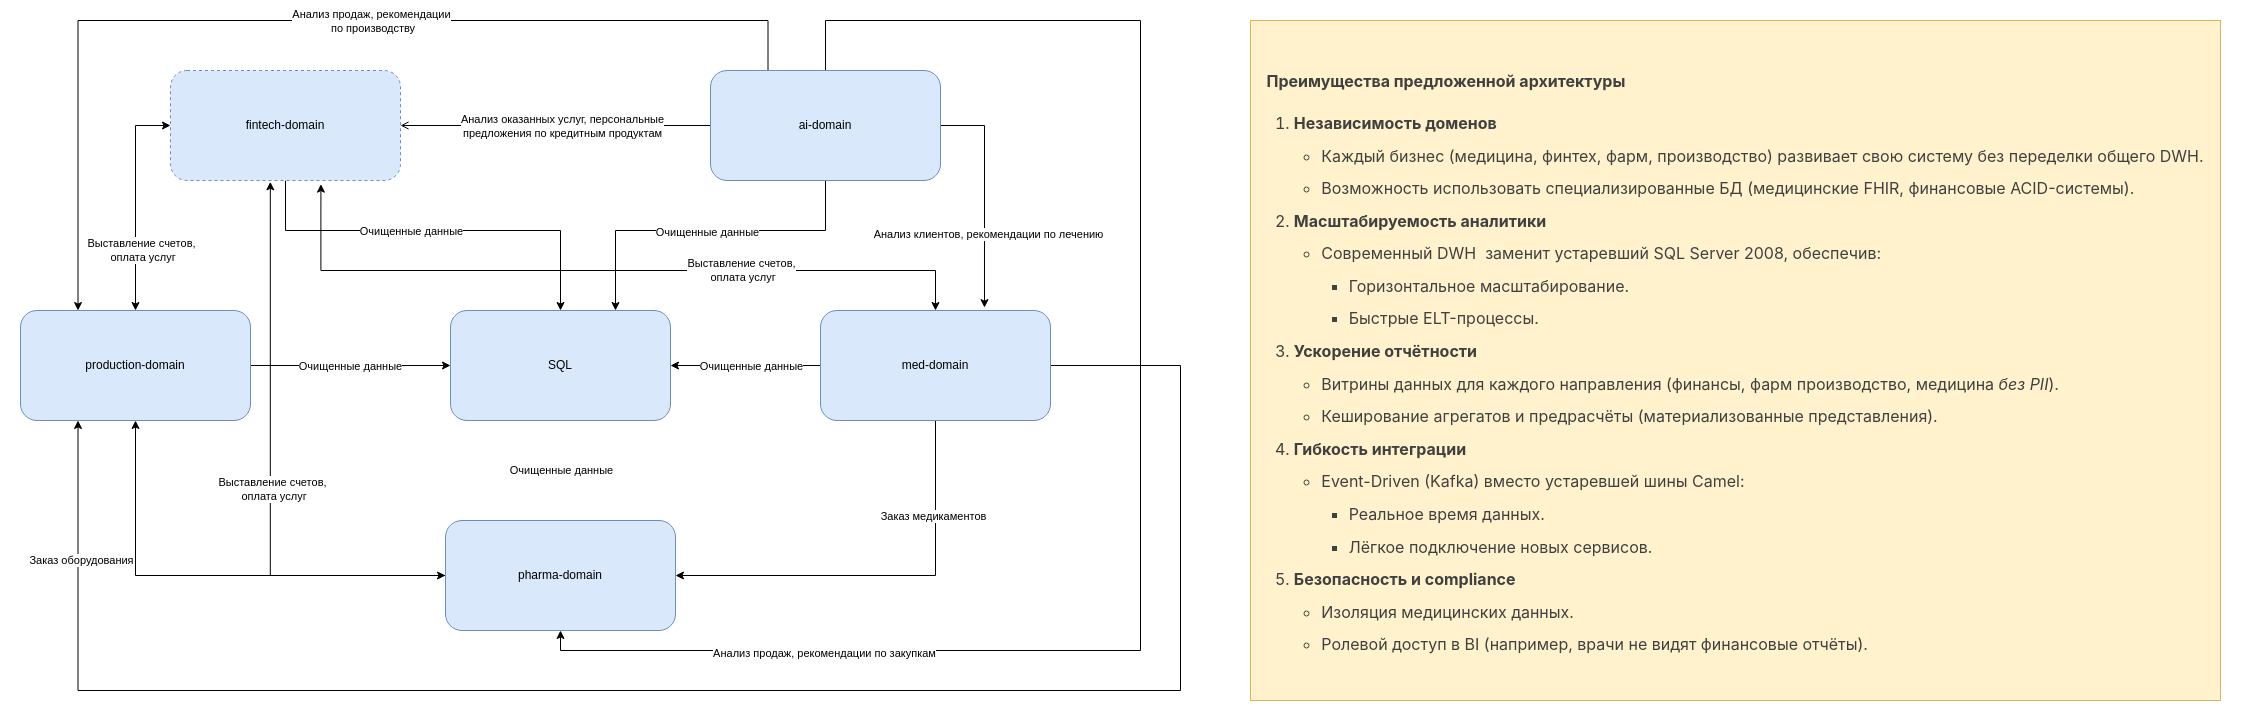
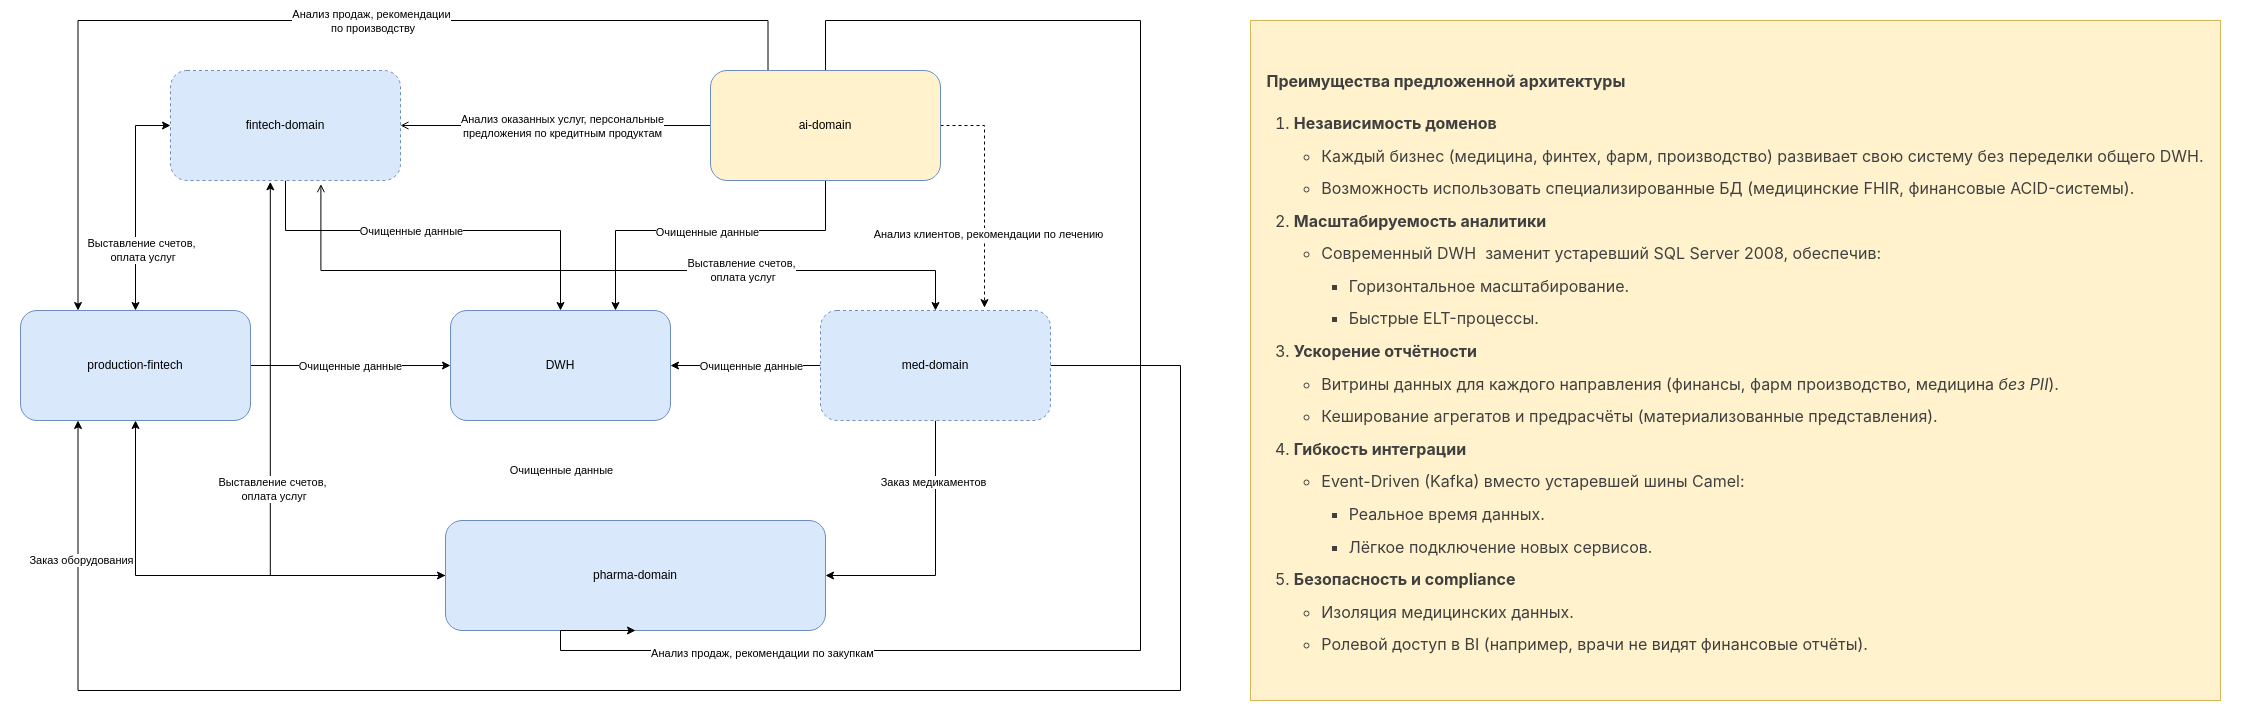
node "ai-domain": fillcolor #dae8fc -> #fff2cc
edge "ai-domain" -> "med-domain": style solid -> dashed
edge "fintech-domain" -- "med-domain": arrowhead classic -> open
node "production-domain": label "production-domain" -> "production-fintech"
node "SQL": label "SQL" -> "DWH"
node "med-domain": style solid -> dashed
node "pharma-domain": size 230x110 -> 380x110
